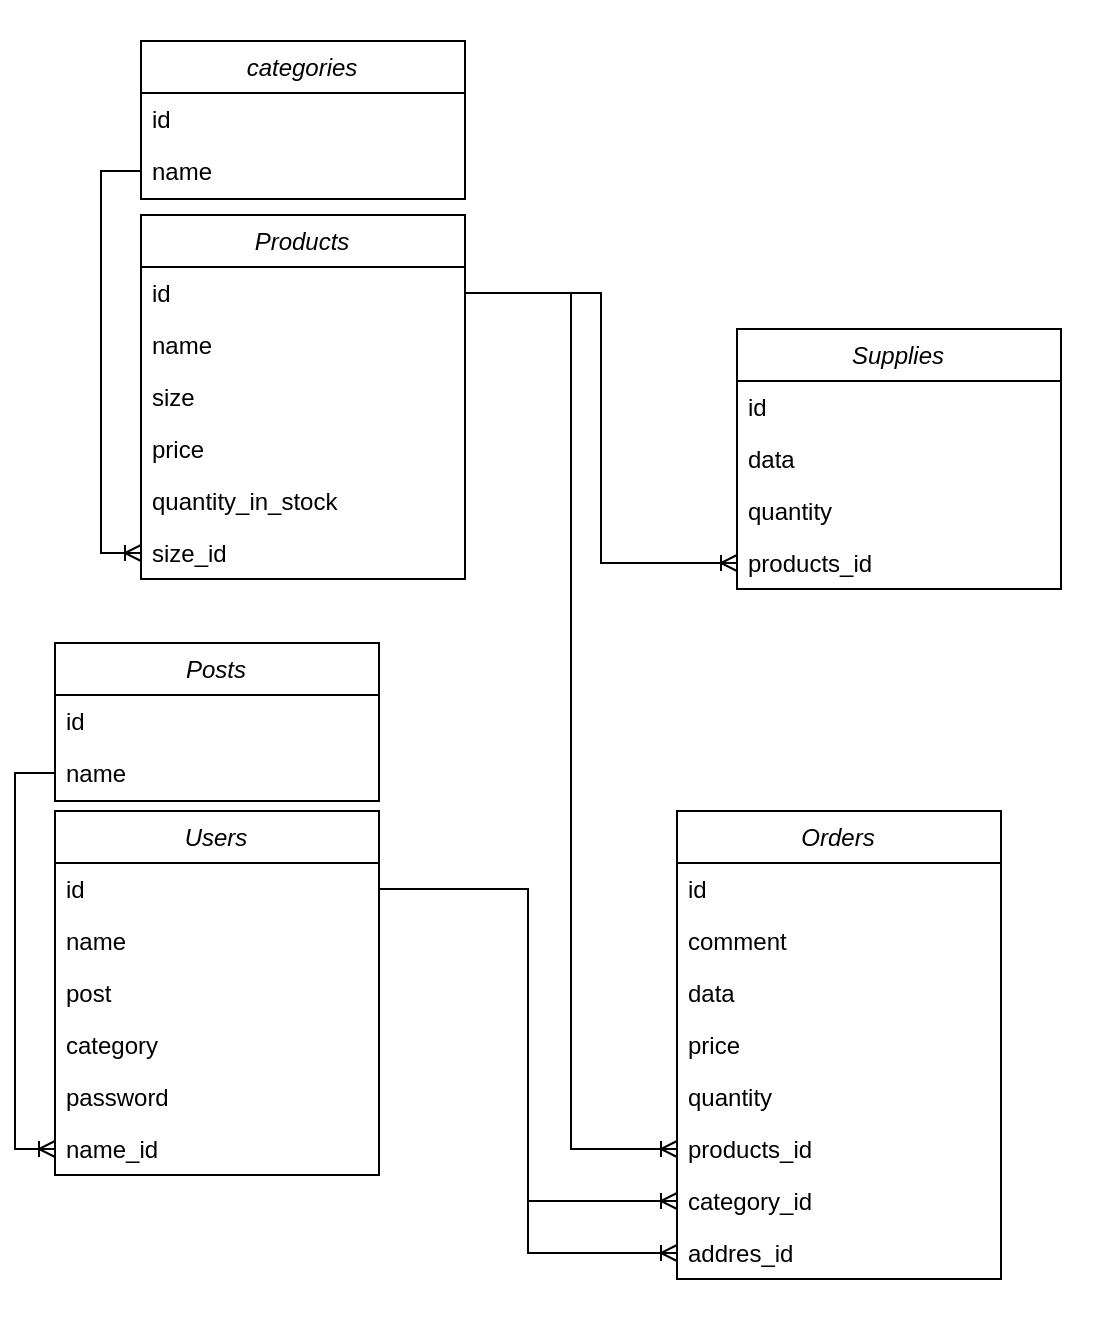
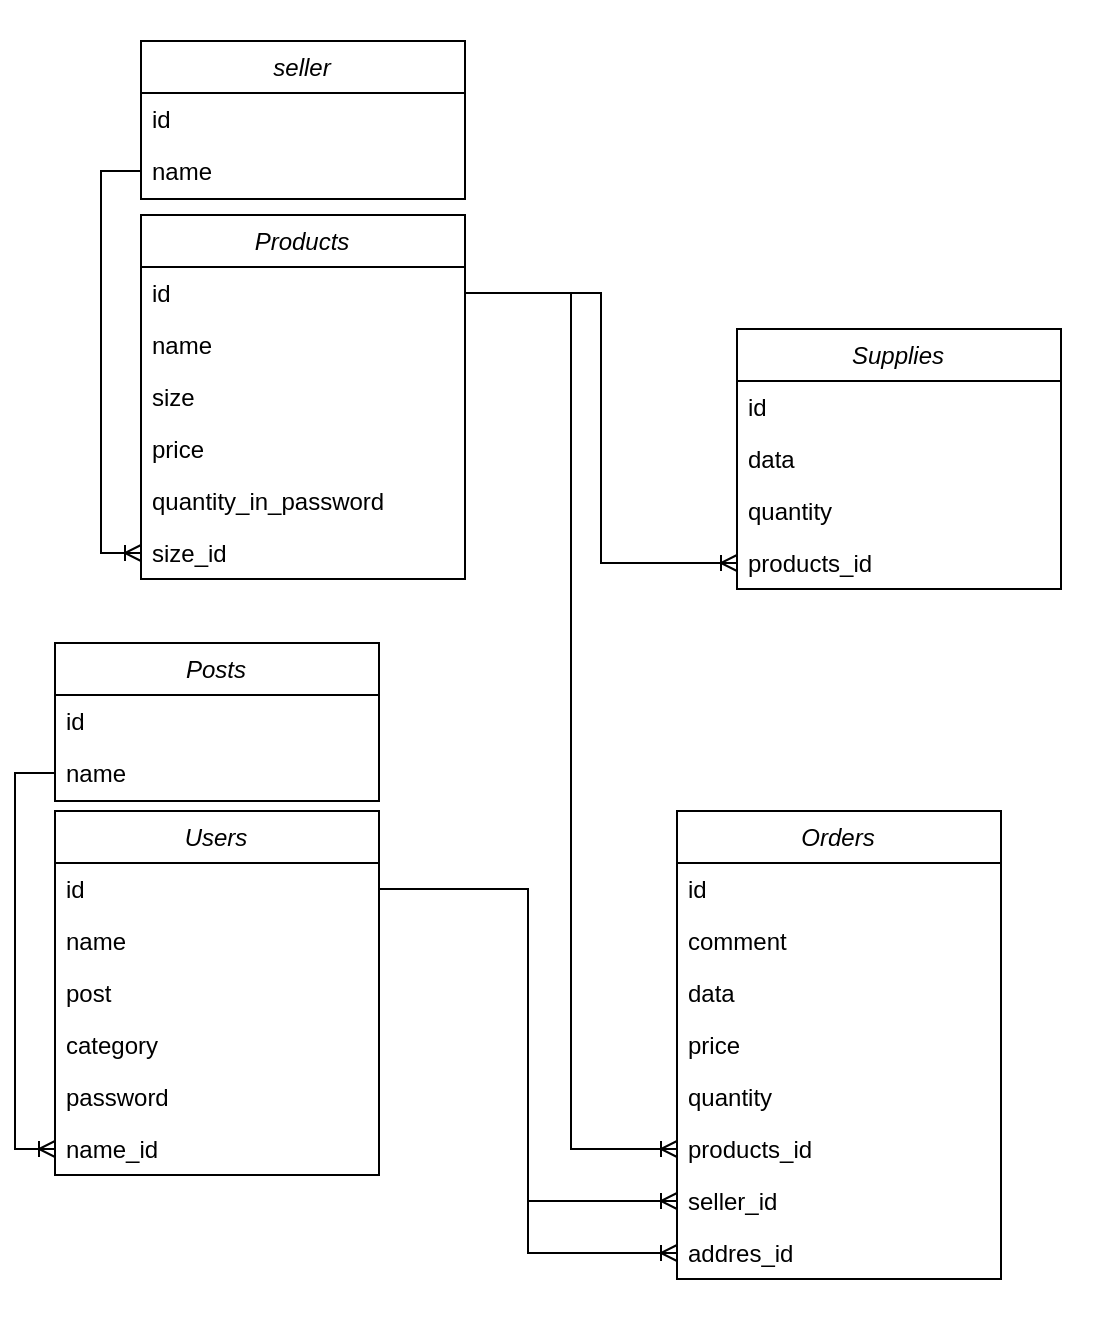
node "categories": label "categories" -> "seller"
node "quantity_in_stock": label "quantity_in_stock" -> "quantity_in_password"
node "category_id": label "category_id" -> "seller_id"
